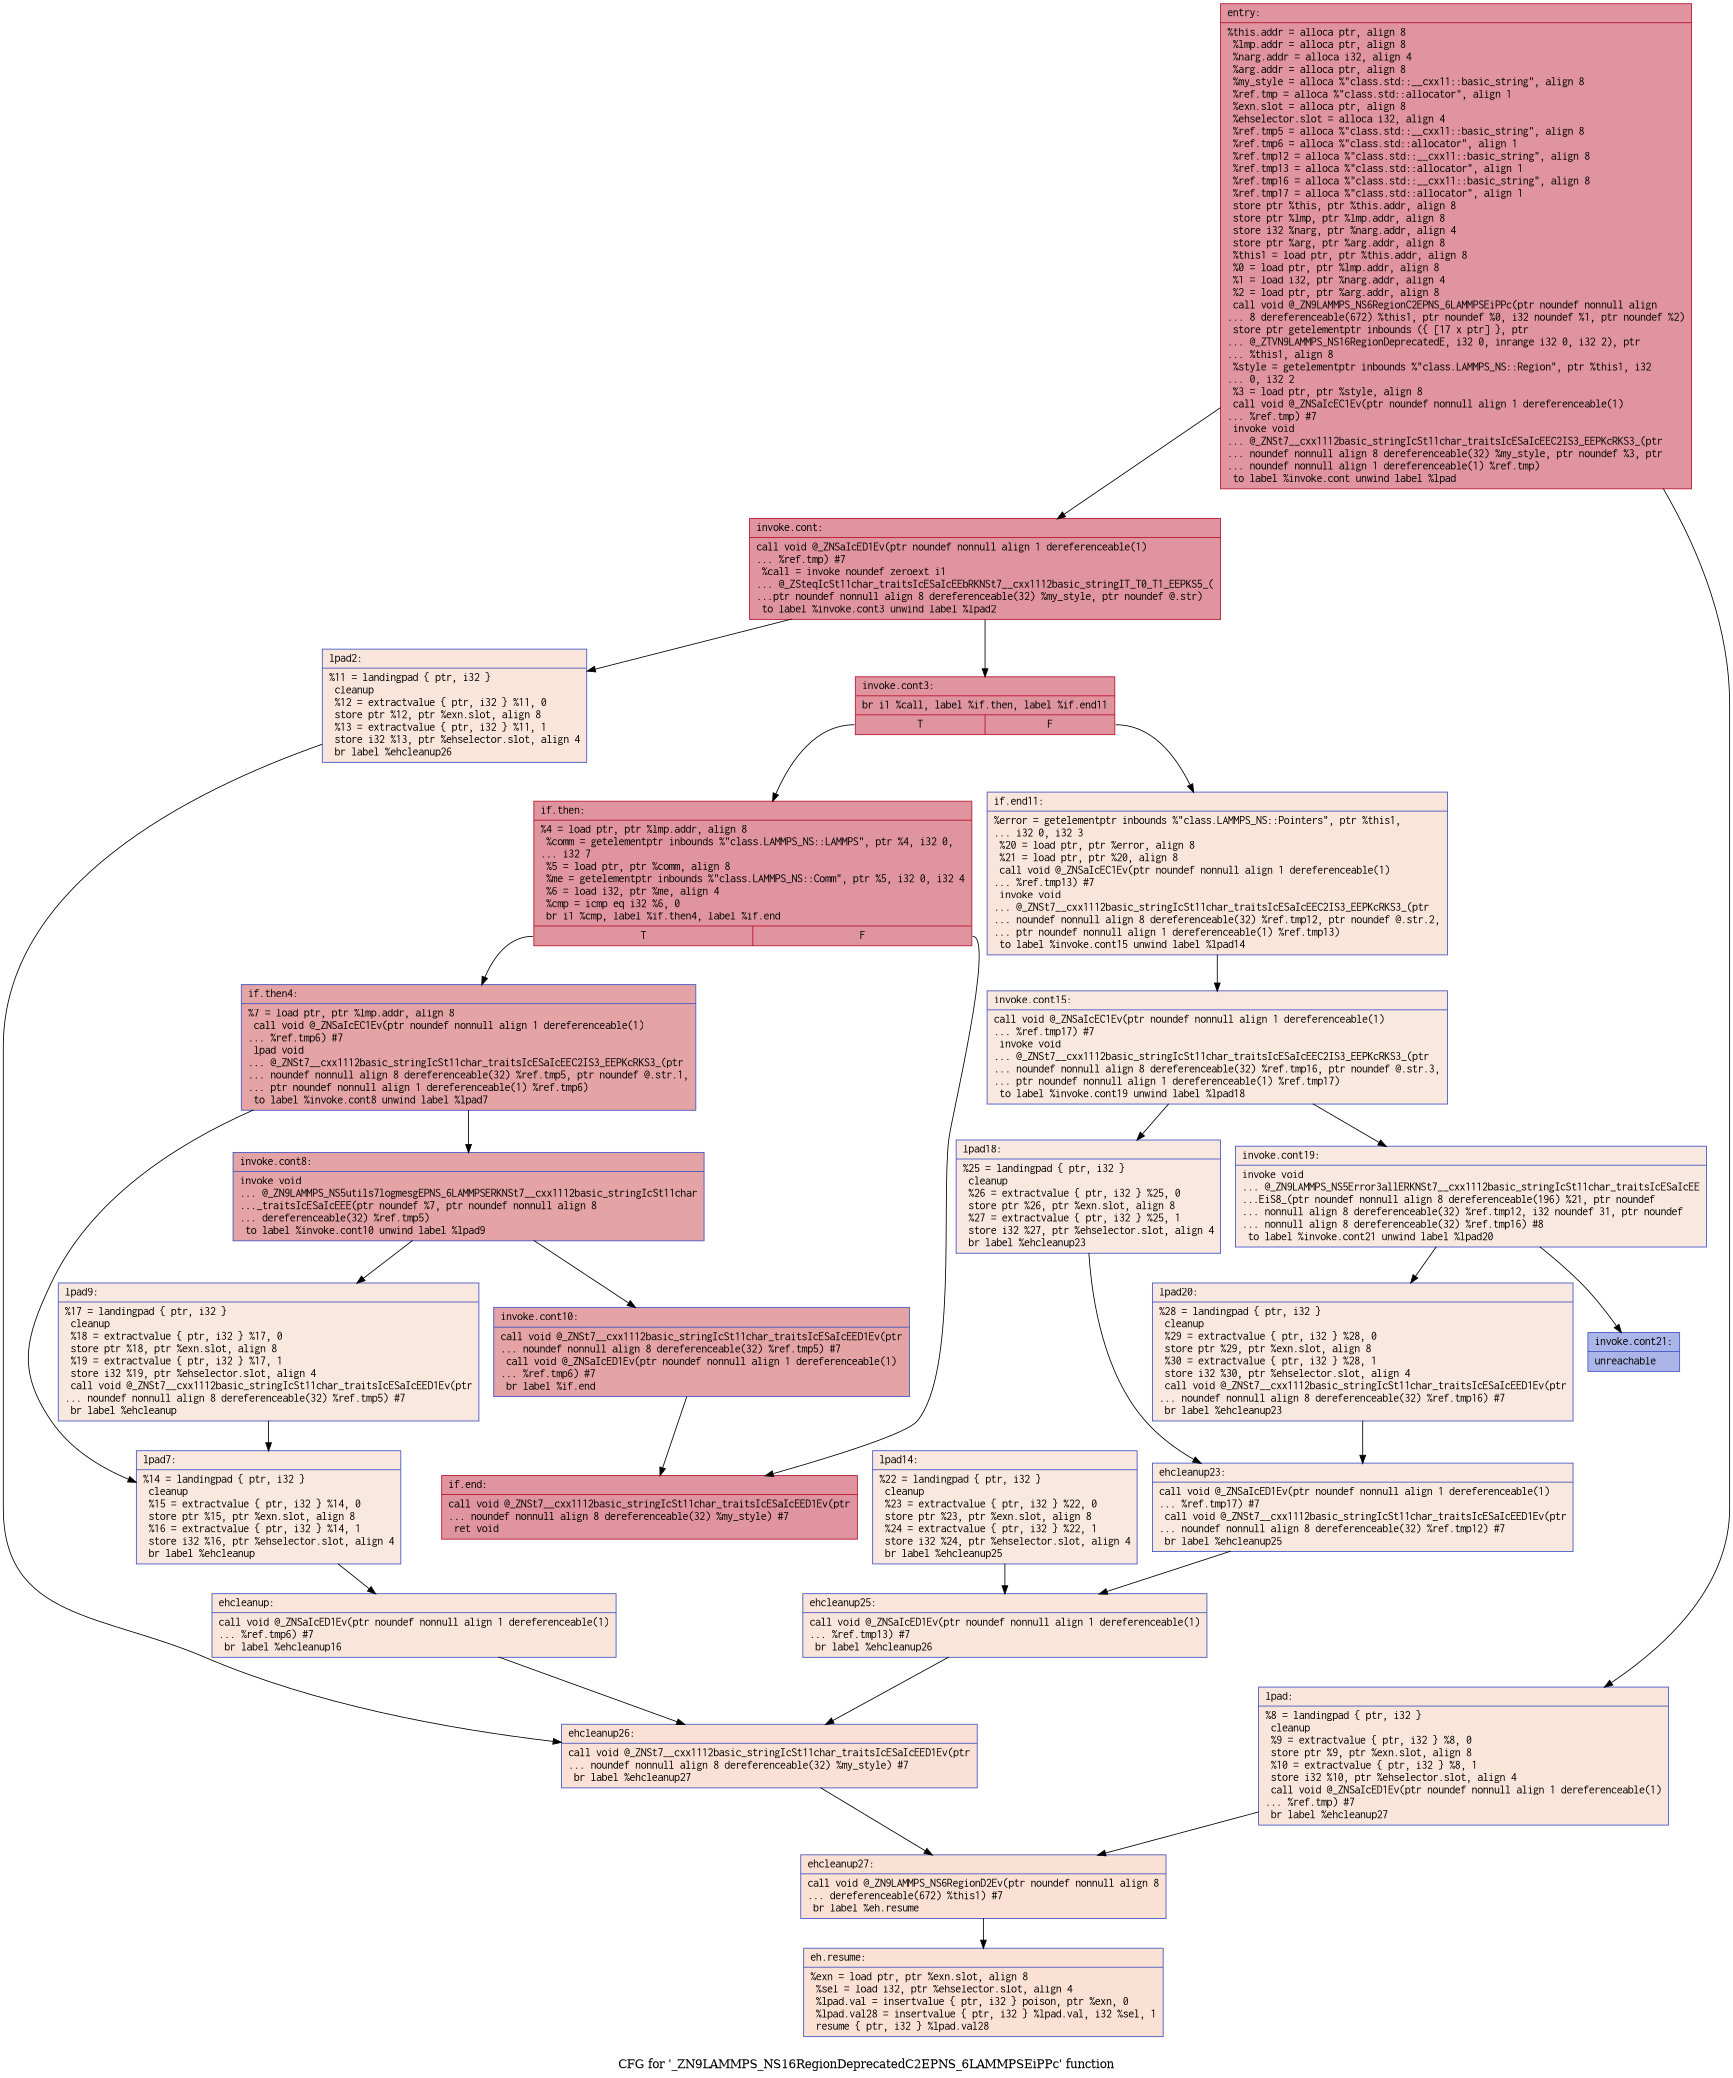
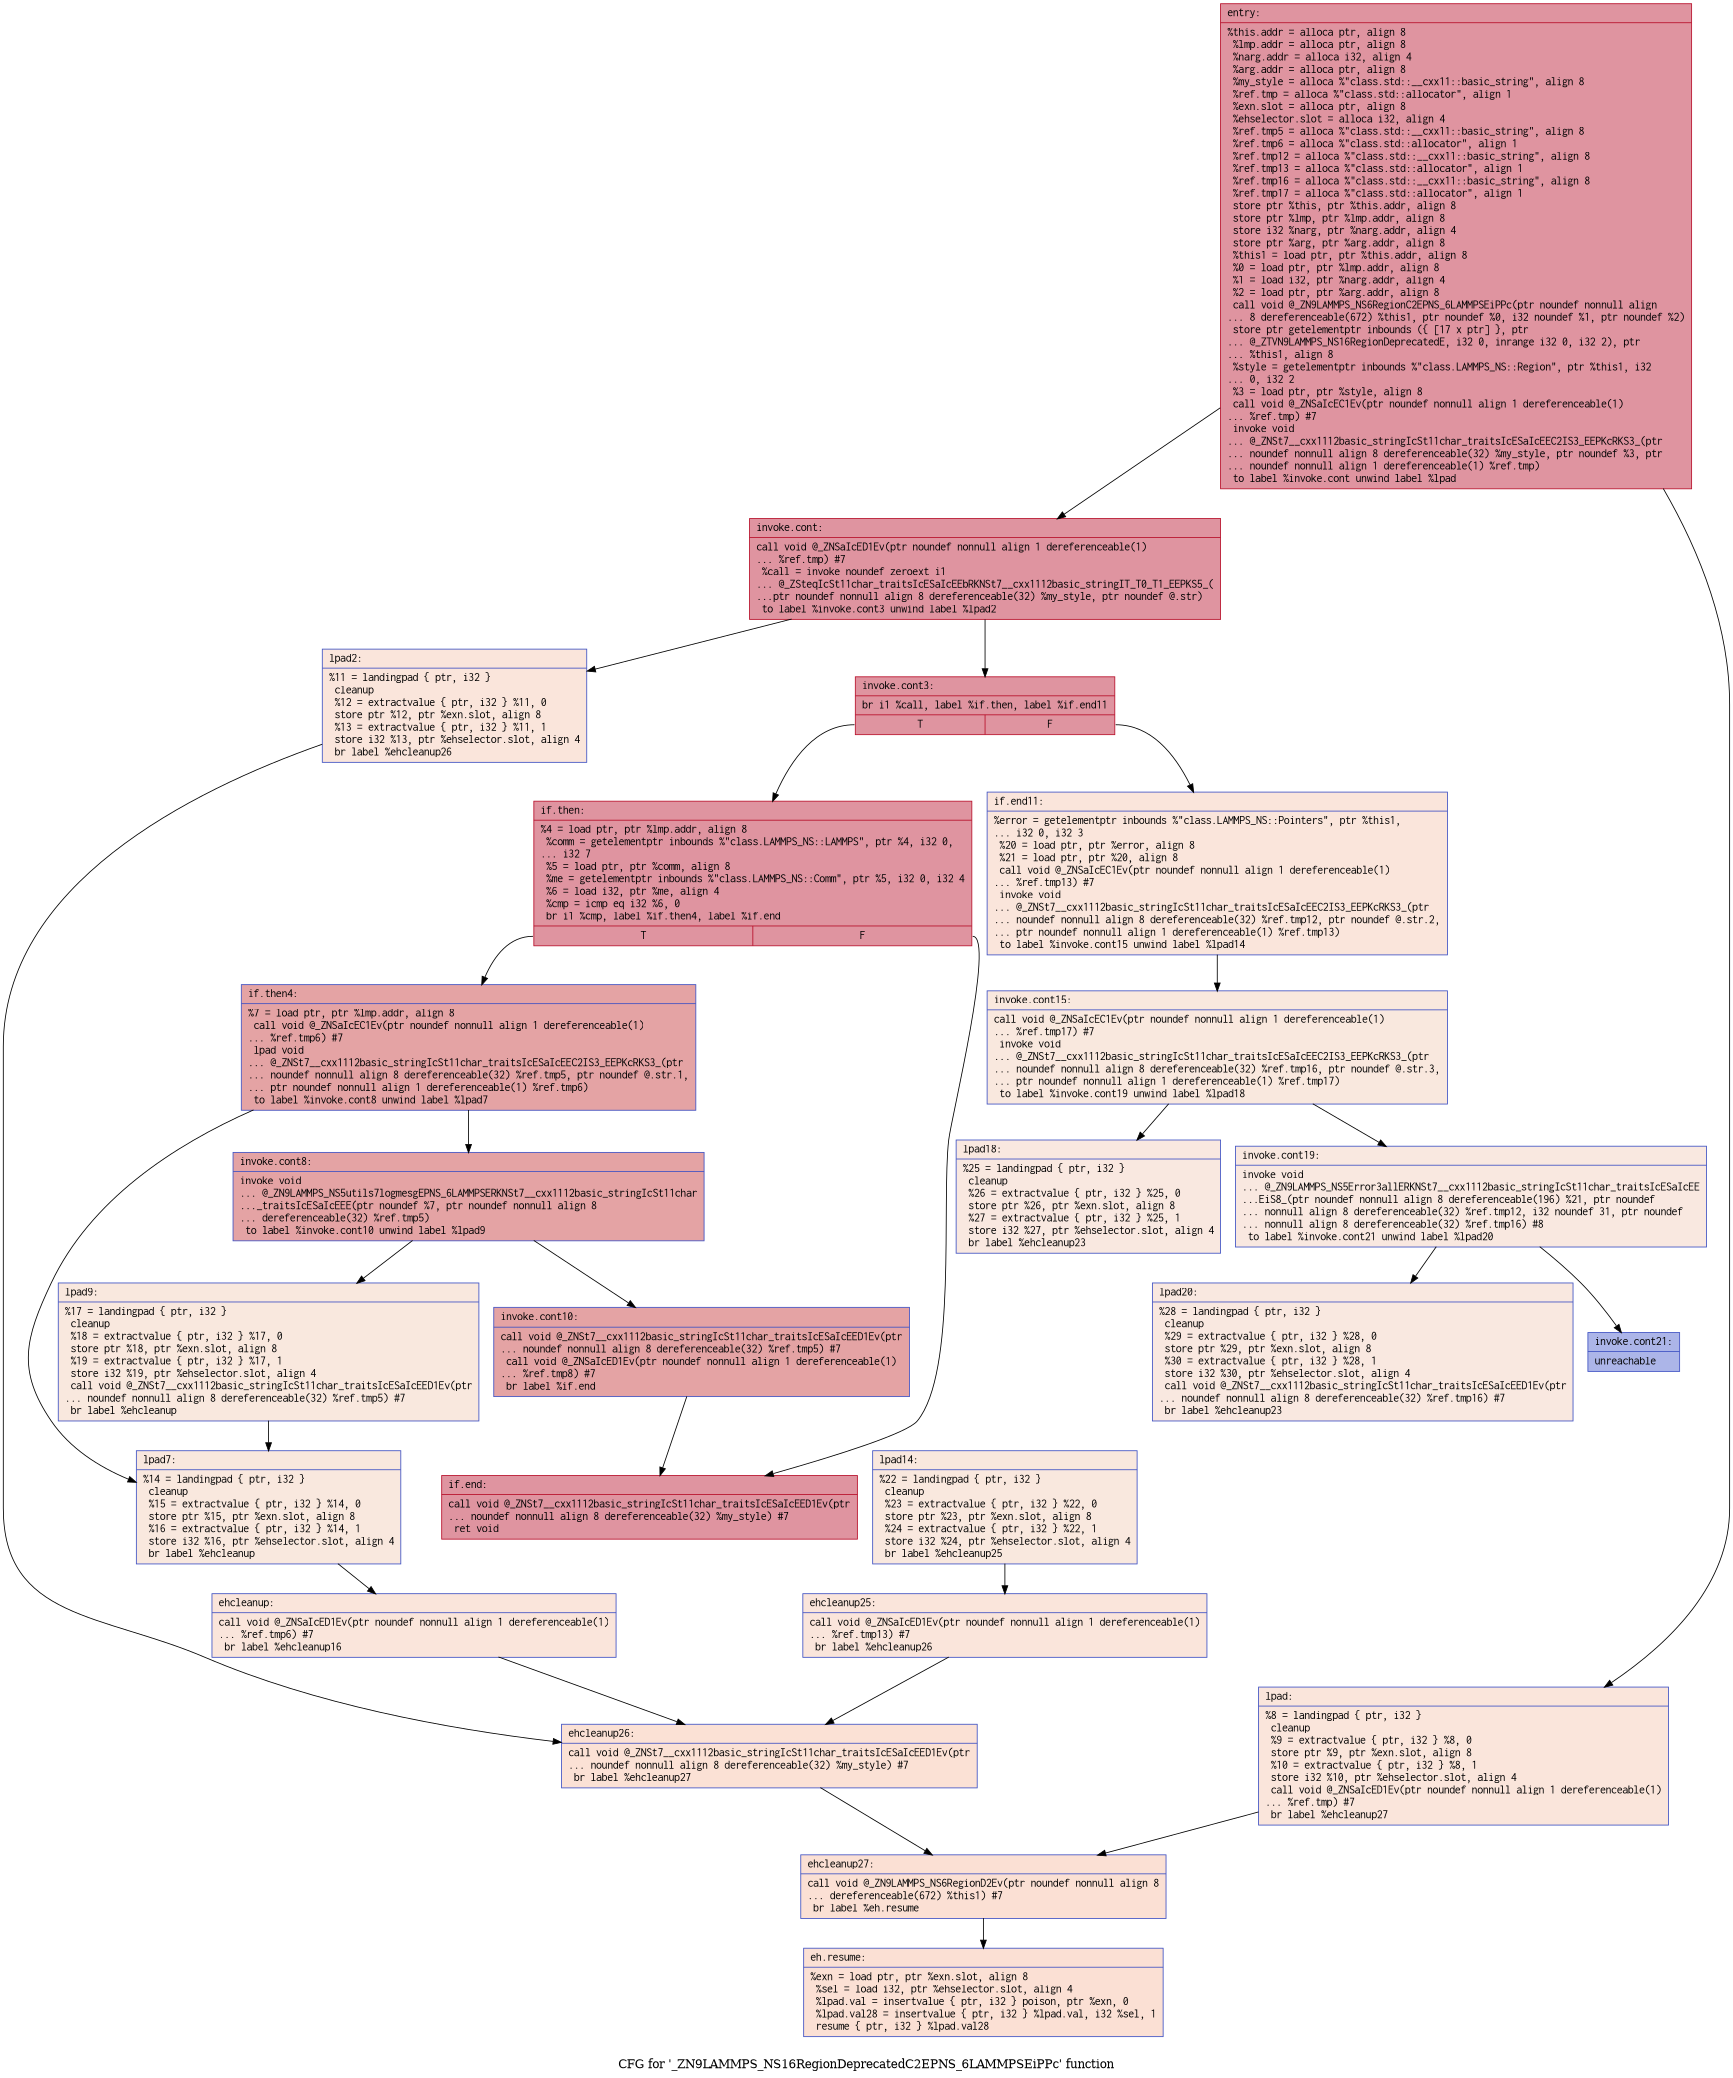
node "invoke.cont10:": text "... %ref.tmp6) #7" -> "... %ref.tmp8) #7"
node "ehcleanup23:": removed
